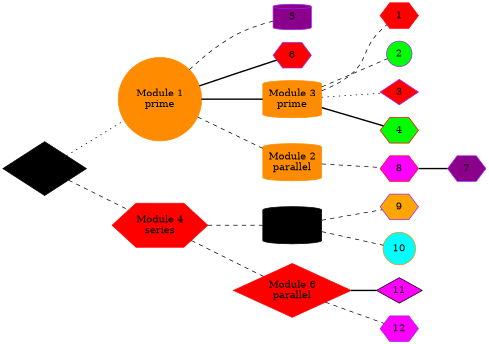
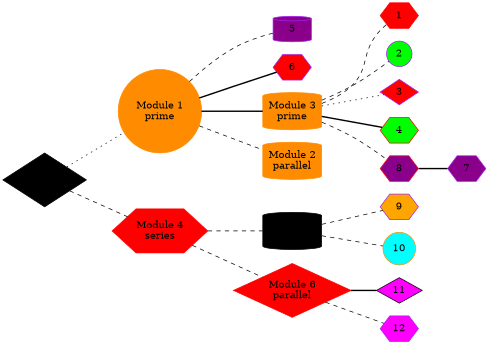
edge "Module 2 parallel" -- "8": now "Module 3 prime" -- "8"
node "8": fillcolor magenta -> darkmagenta
